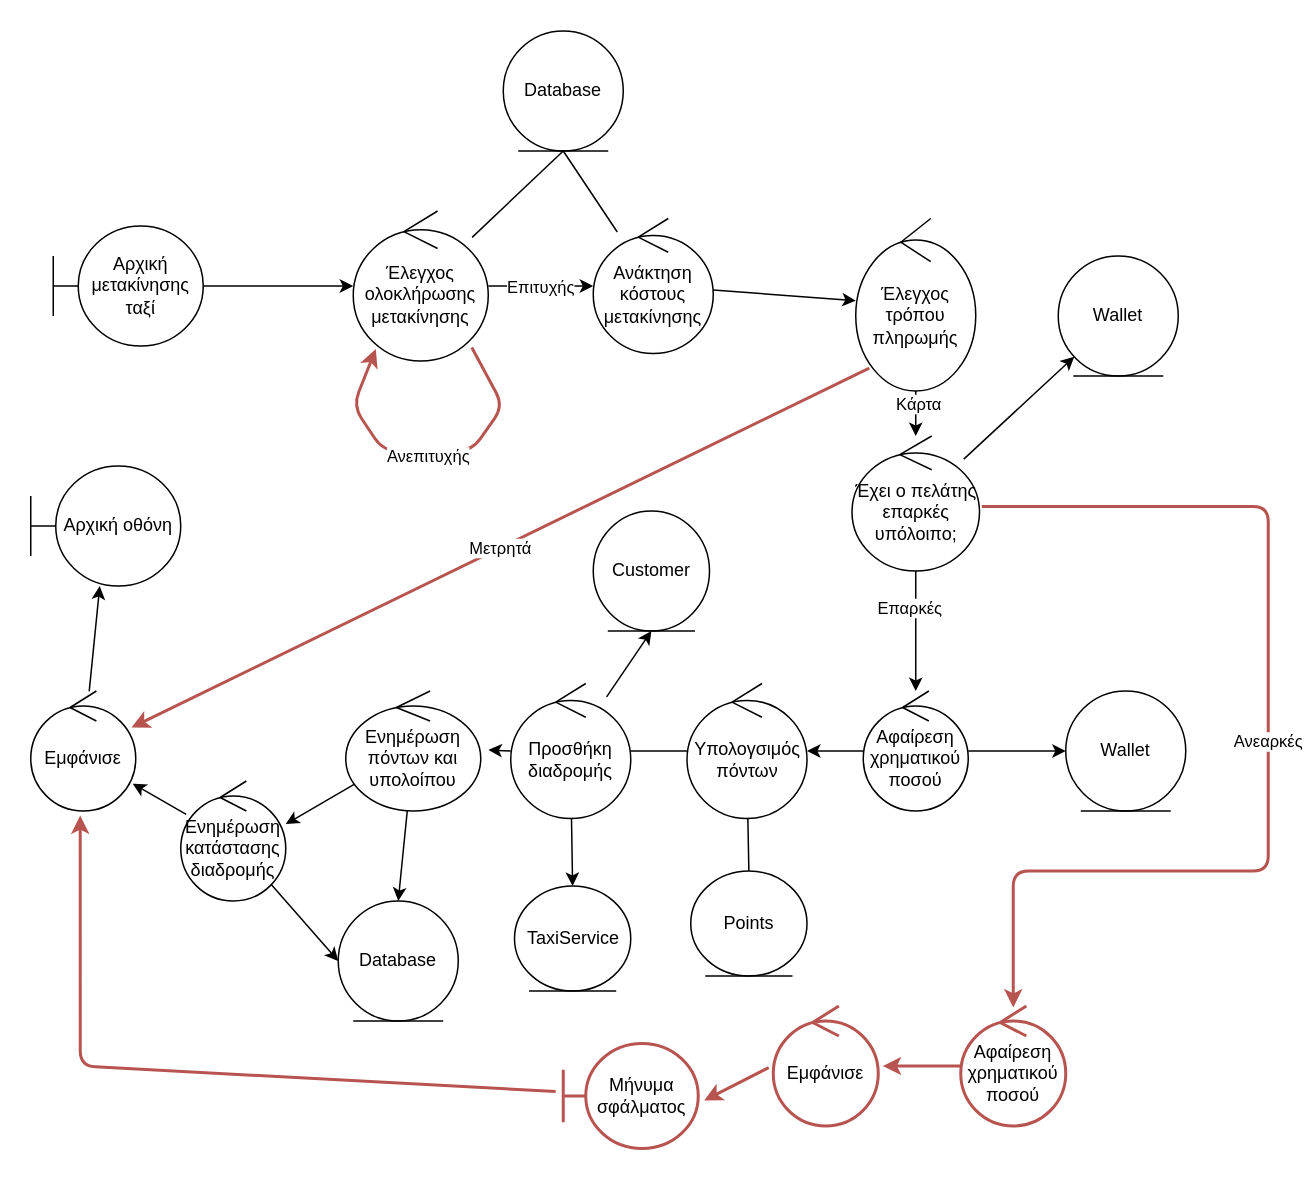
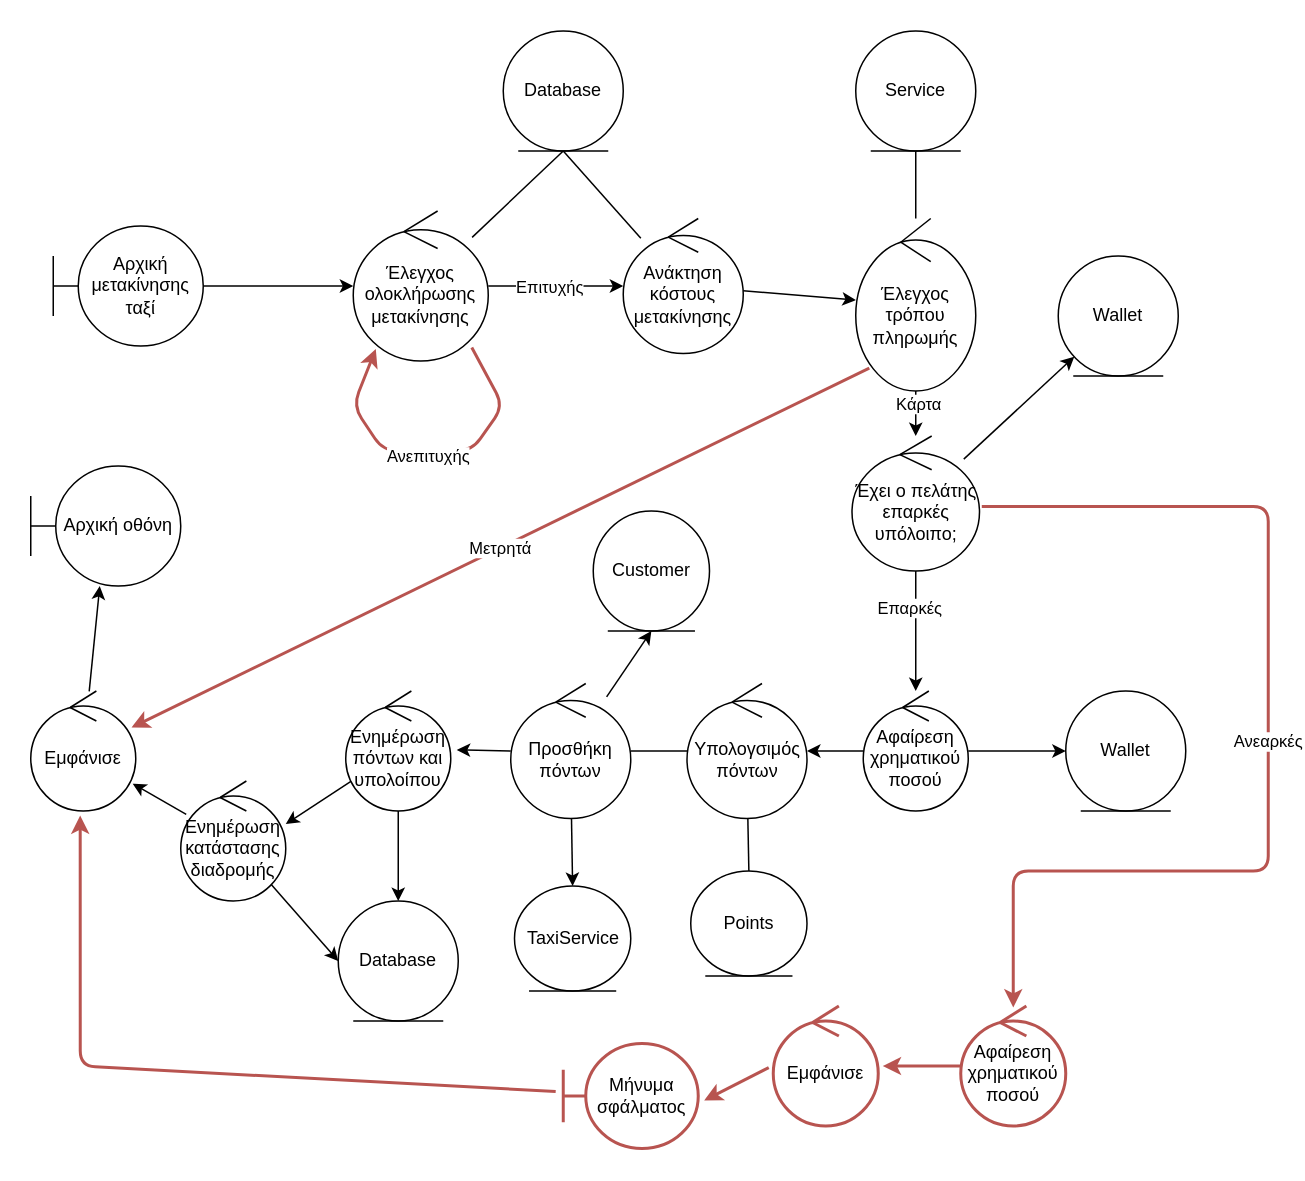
node "Service": added
edge "Service" -- "Έλεγχος τρόπου πληρωμής": added
node "Ανάκτηση κόστους μετακίνησης": moved (653, 286) -> (683, 286)
node "Ενημέρωση πόντων και υπολοίπου": size 135x120 -> 105x120
node "Προσθήκη διαδρομής": label "Προσθήκη διαδρομής" -> "Προσθήκη πόντων"
